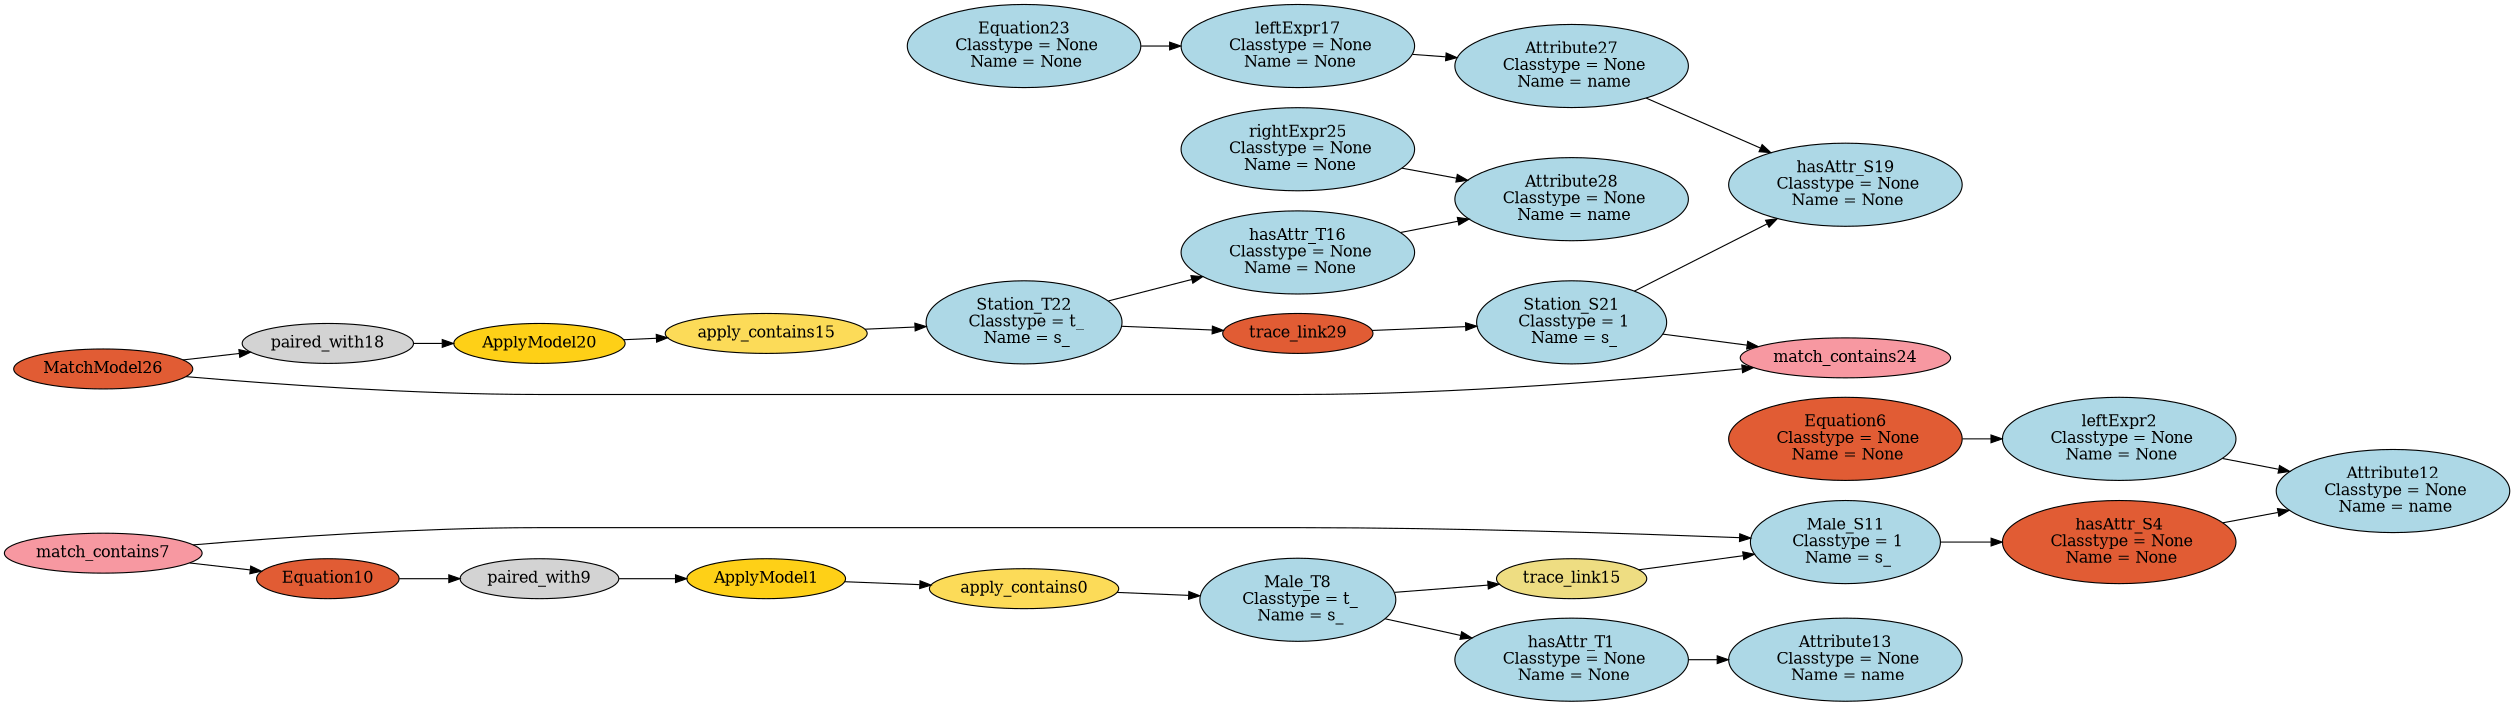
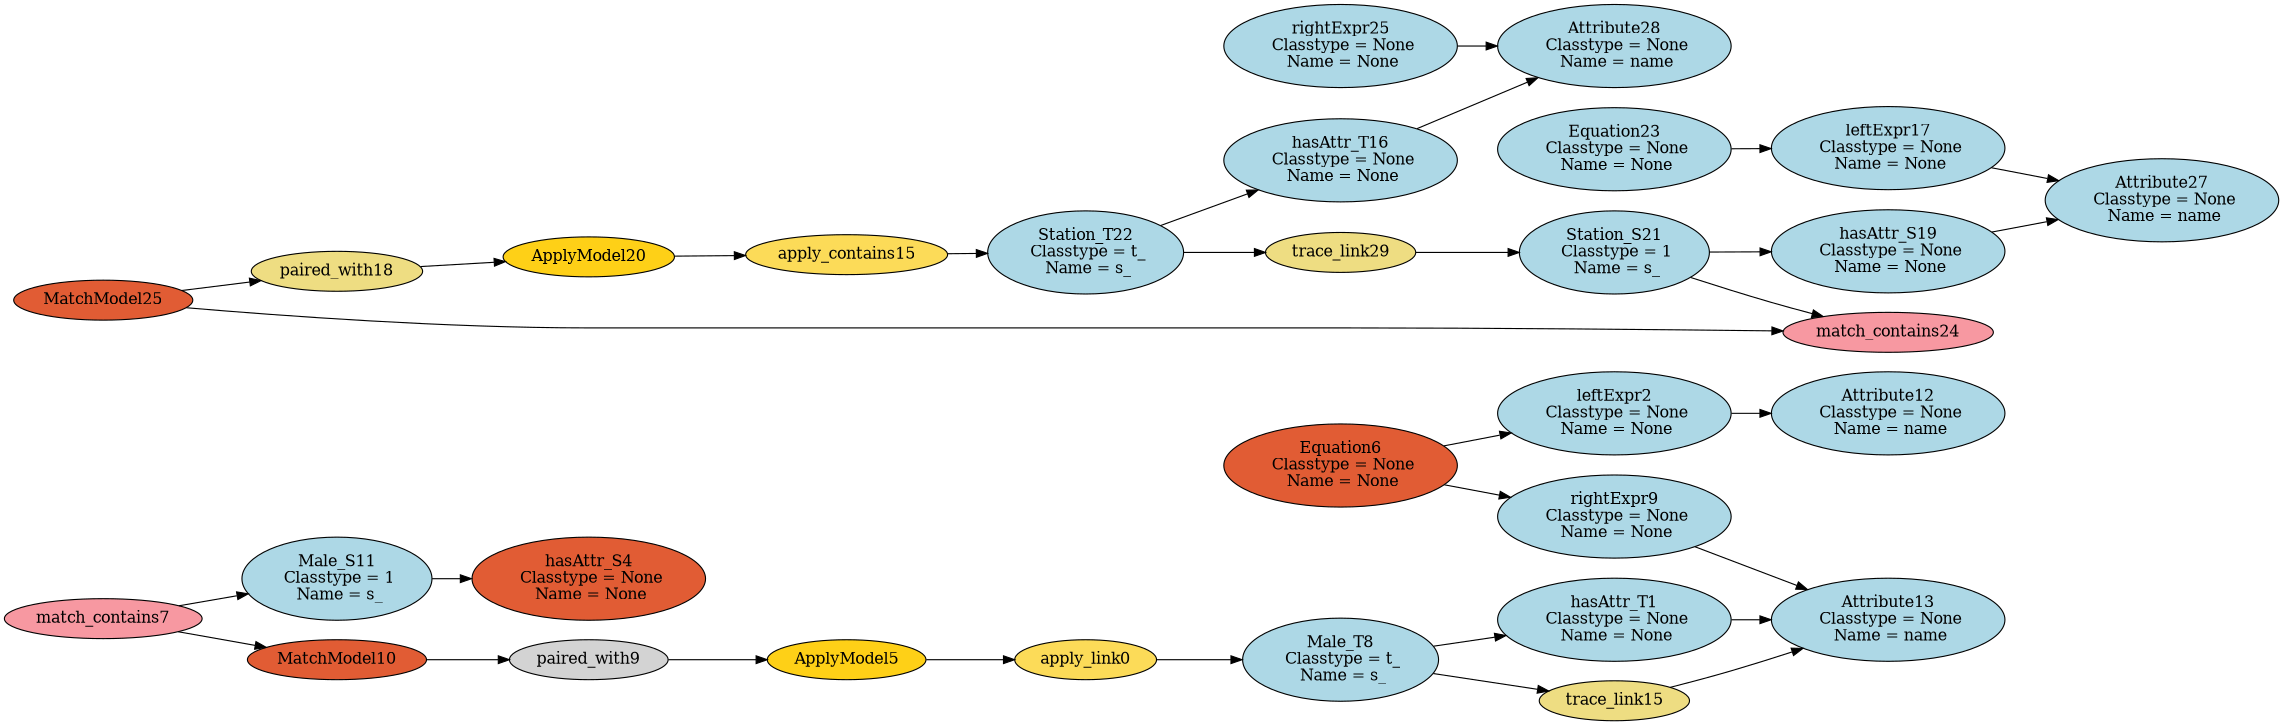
edge "Attribute27 Classtype = None Name = name" -> "hasAttr_S19 Classtype = None Name = None": reversed
node "trace_link29": fillcolor #e15c34 -> lightgoldenrod
node "paired_with18": fillcolor lightgray -> lightgoldenrod
node "MatchModel26": label "MatchModel26" -> "MatchModel25"
node "rightExpr9 Classtype = None Name = None": added
edge "hasAttr_S4 Classtype = None Name = None" -> "Attribute12 Classtype = None Name = name": removed
edge "trace_link15" -> "Male_S11 Classtype = 1 Name = s_": now "trace_link15" -> "Attribute13 Classtype = None Name = name"
node "Equation10": label "Equation10" -> "MatchModel10"
node "ApplyModel1": label "ApplyModel1" -> "ApplyModel5"
node "apply_contains0": label "apply_contains0" -> "apply_link0"
